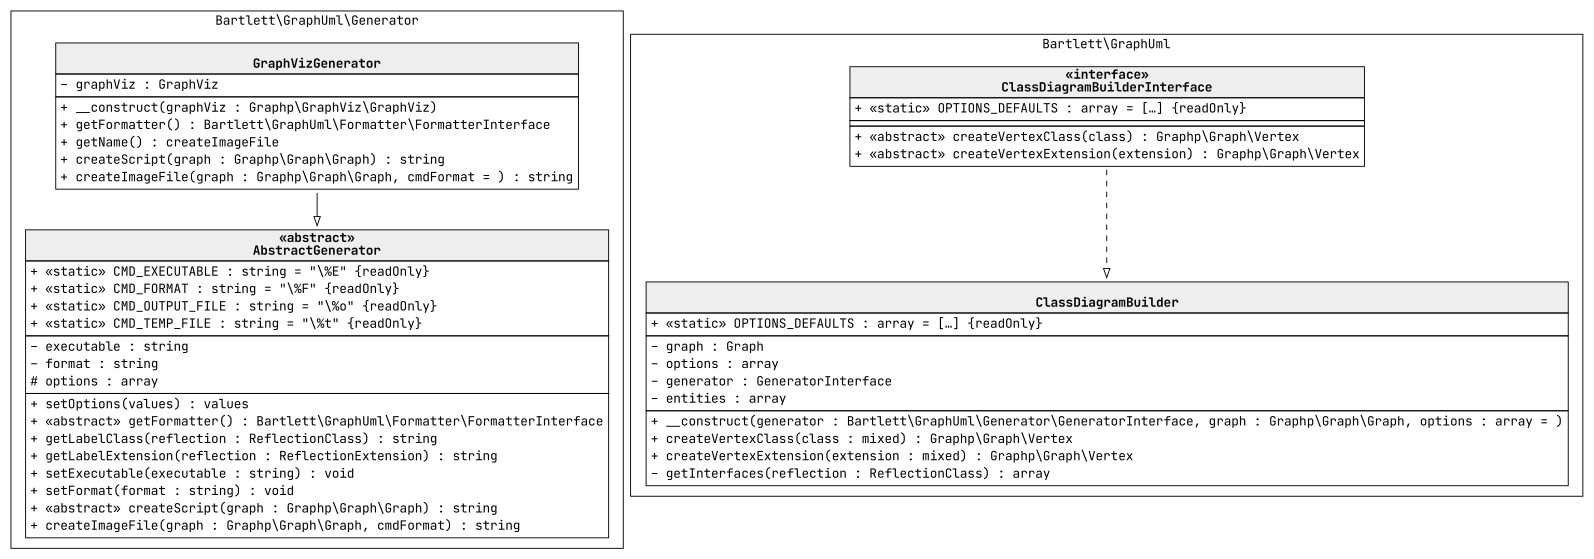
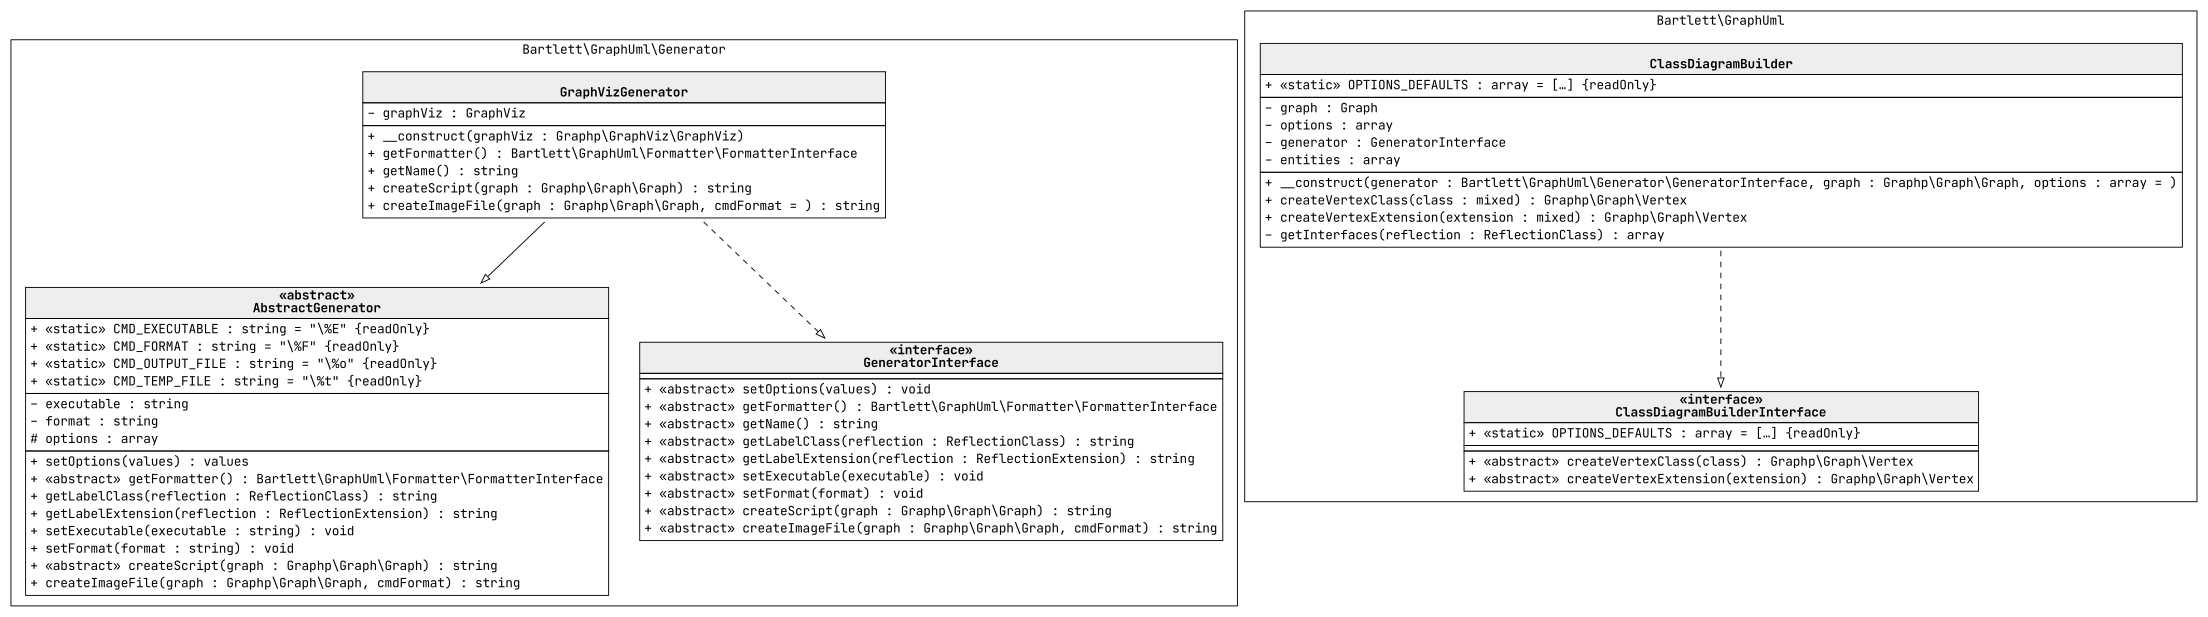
node "GraphVizGenerator": text "+ getName() : createImageFile" -> "+ getName() : string"
edge "ClassDiagramBuilderInterface" -> "ClassDiagramBuilder": reversed
node "GeneratorInterface": added
